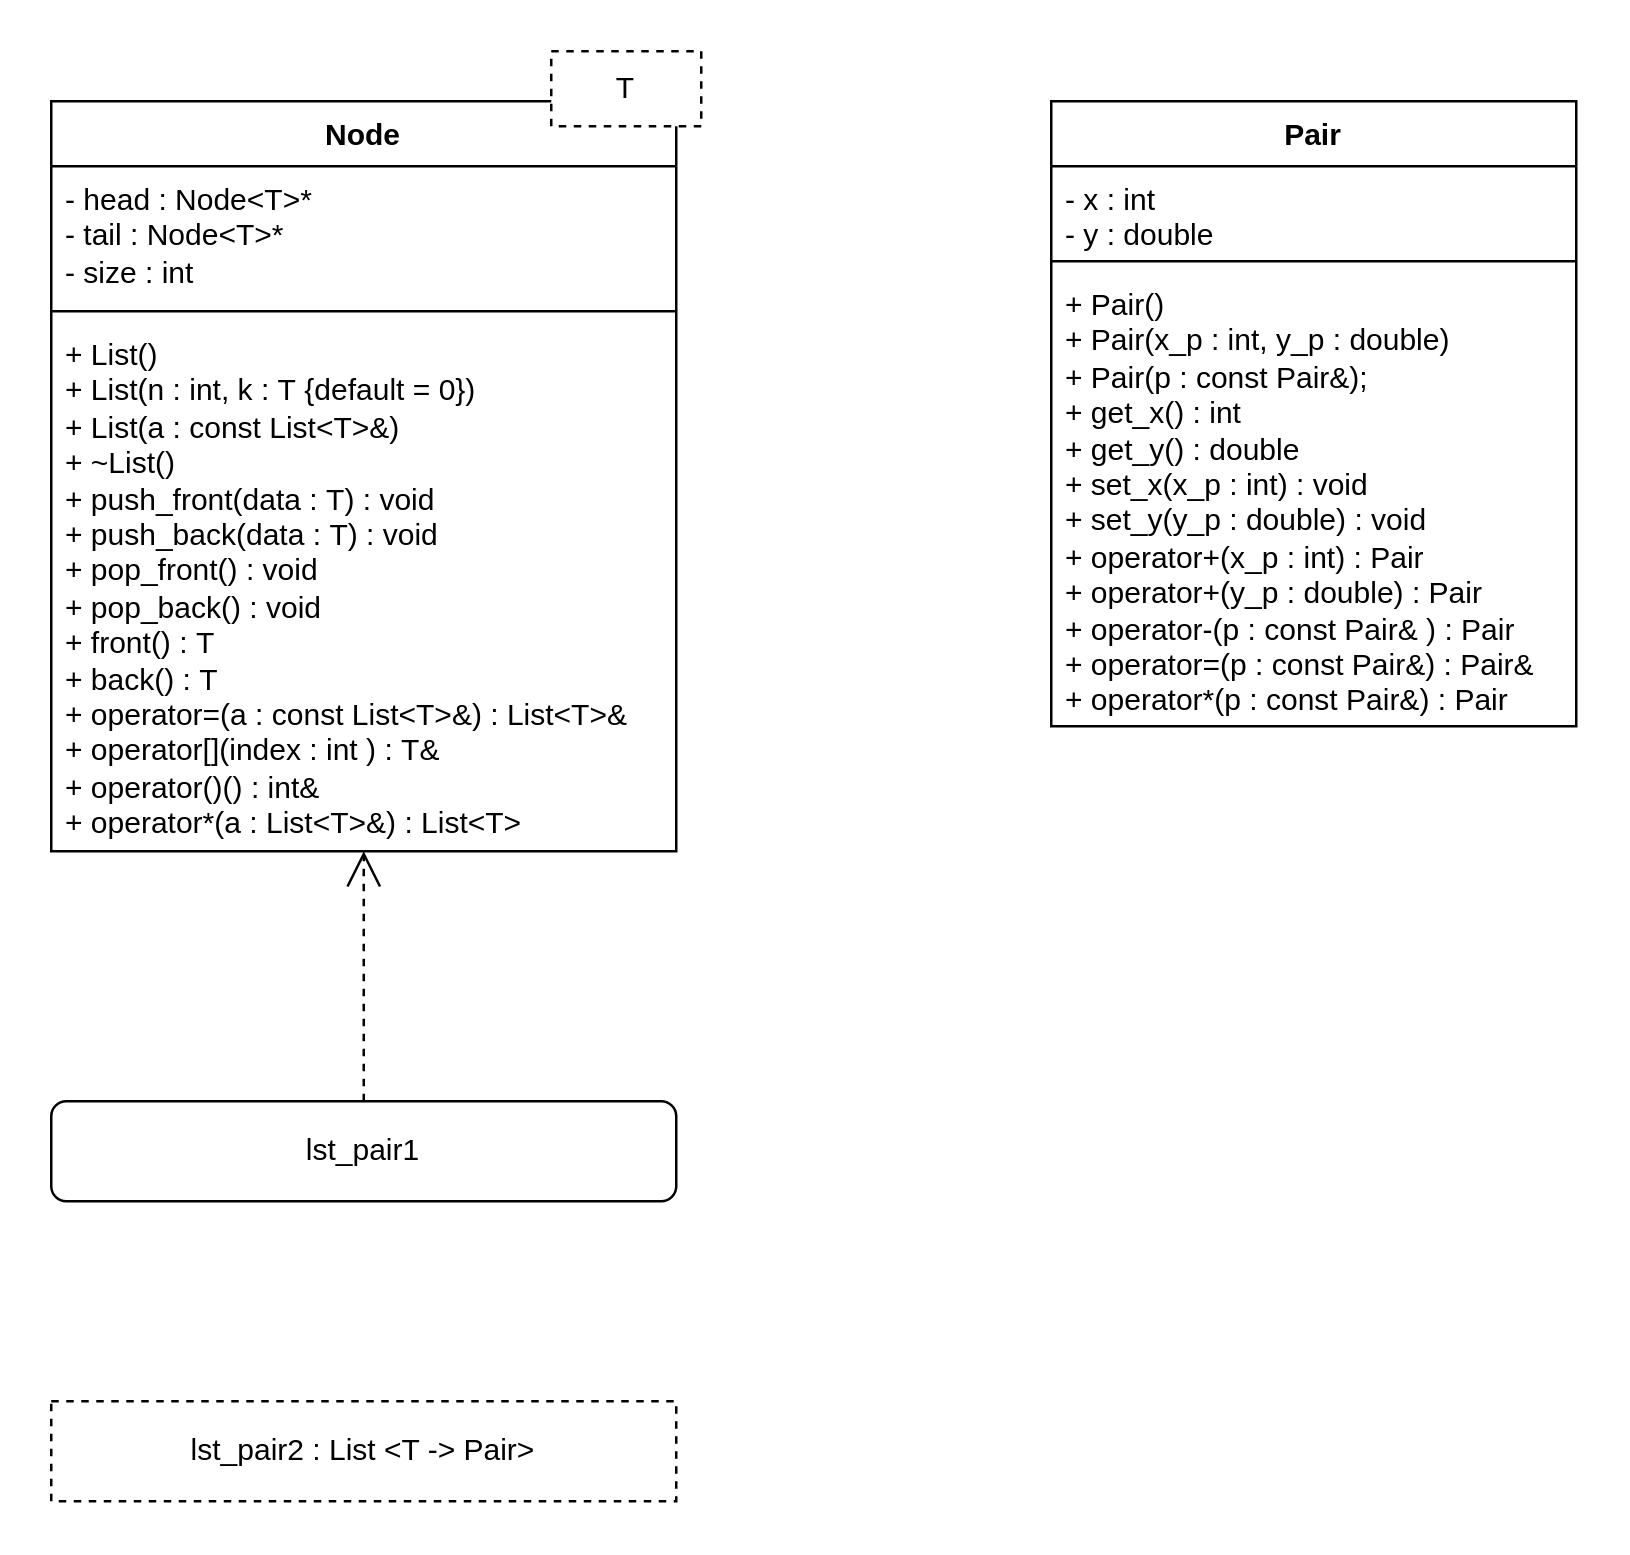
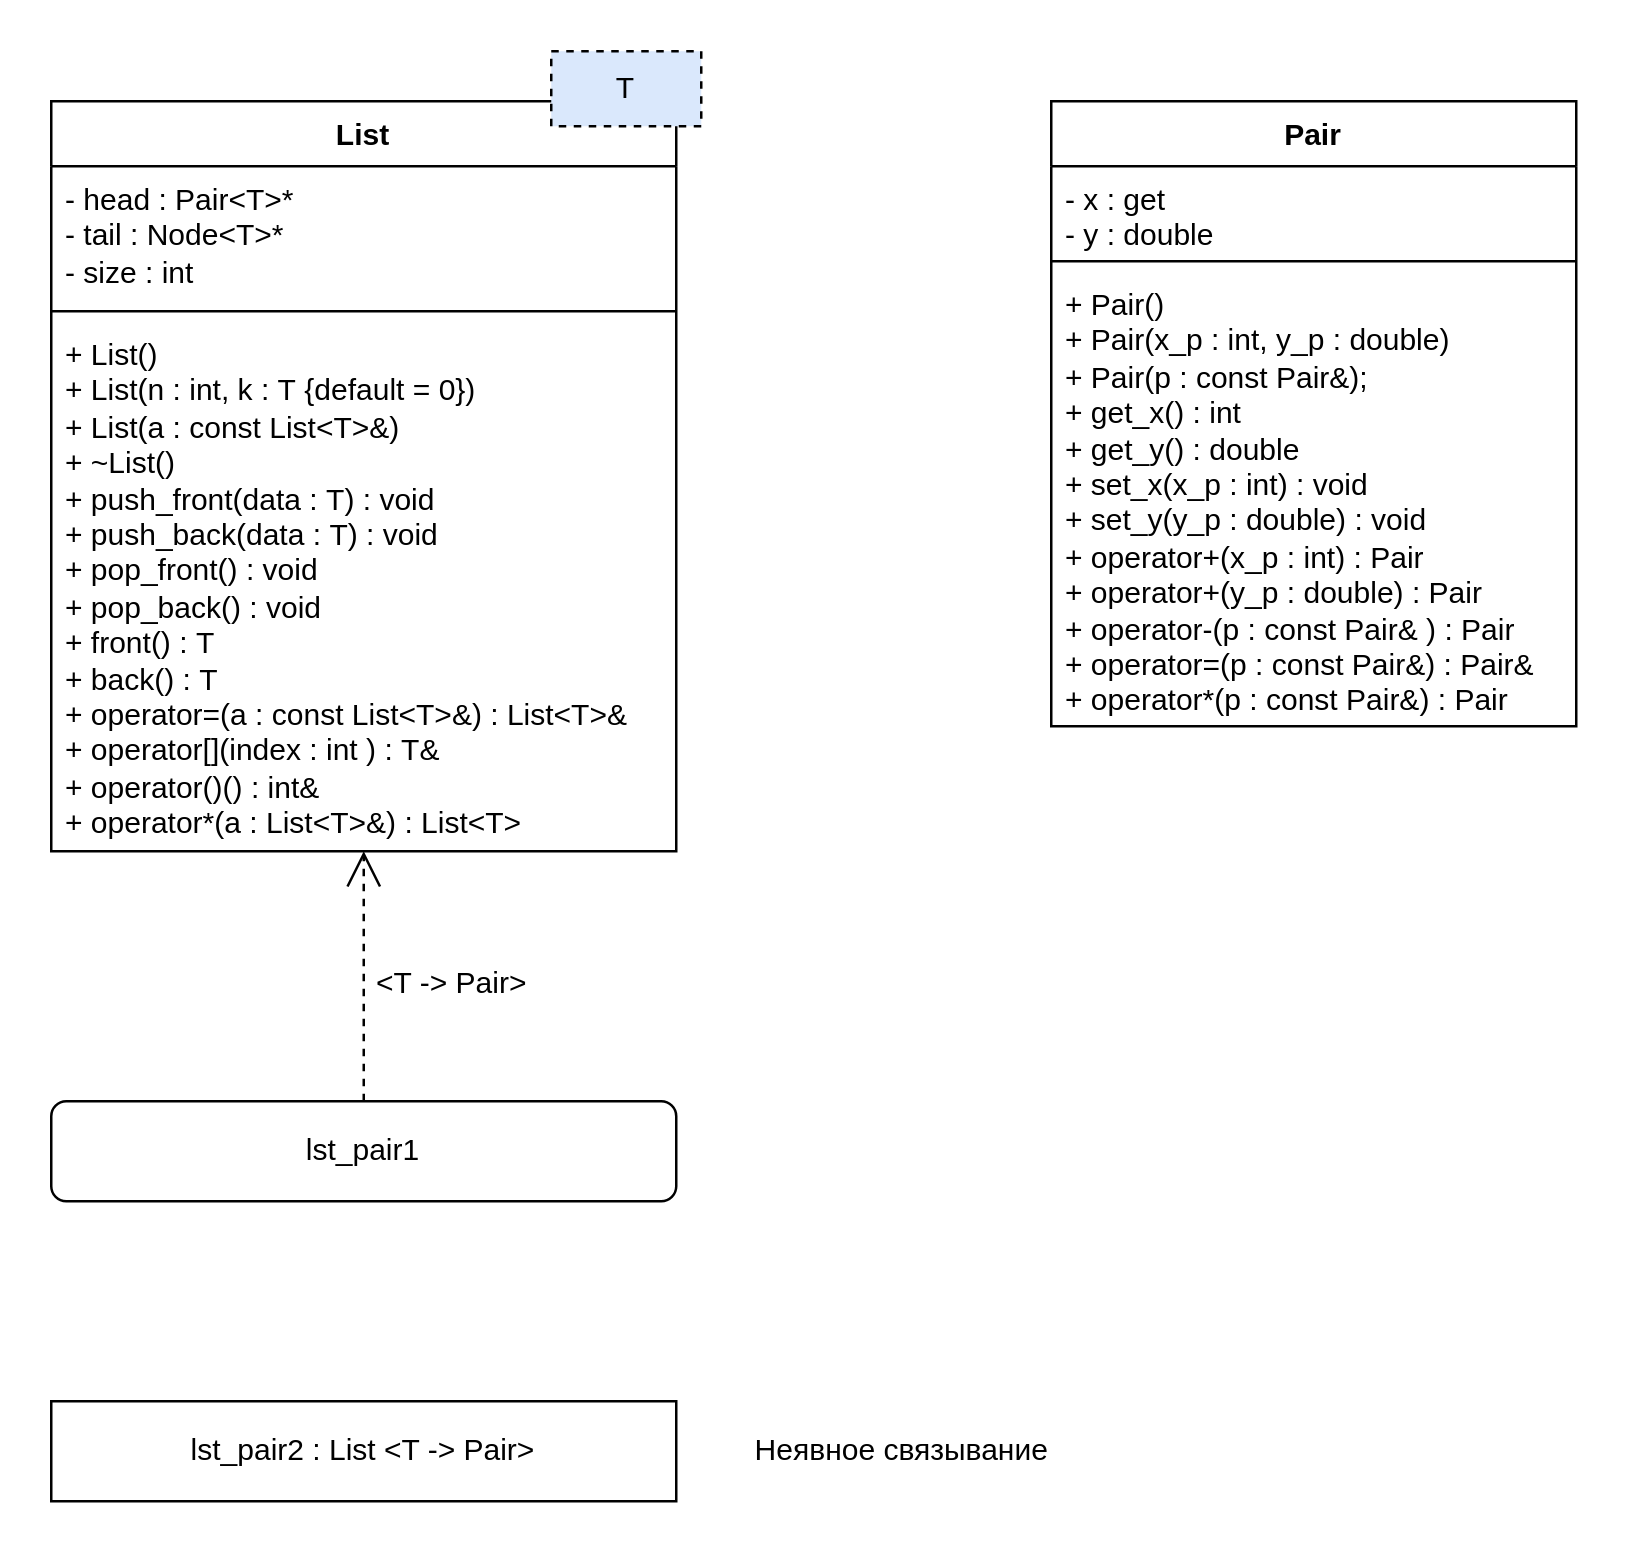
node "T": fillcolor #ffffff -> #dae8fc
node "Node": label "Node" -> "List"
node "- x : int - y : double": label "- x : int - y : double" -> "- x : get - y : double"
node "- head : Node<T>* - tail : Node<T>* - size : int": label "- head : Node<T>* - tail : Node<T>* - size : int" -> "- head : Pair<T>* - tail : Node<T>* - size : int"
node "<T -> Pair>": added
node "lst_pair2 : List <T -> Pair>": style dashed -> solid
node "Неявное связывание": added
